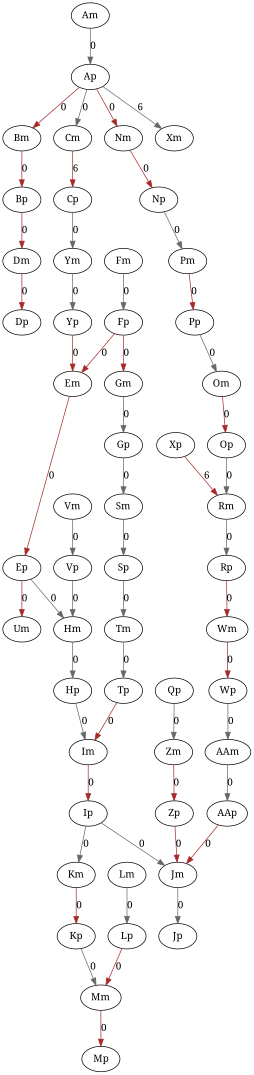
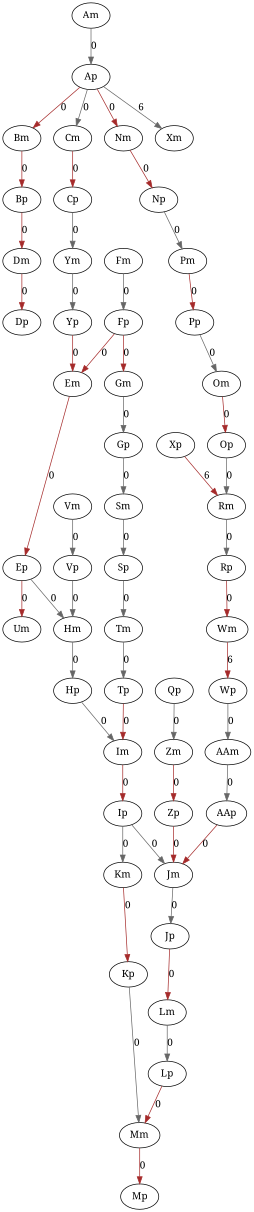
edge "Cm" -> "Cp": label "6" -> "0"
edge "Wm" -> "Wp": label "0" -> "6"
edge "Jp" -> "Lm": added, label "0"
